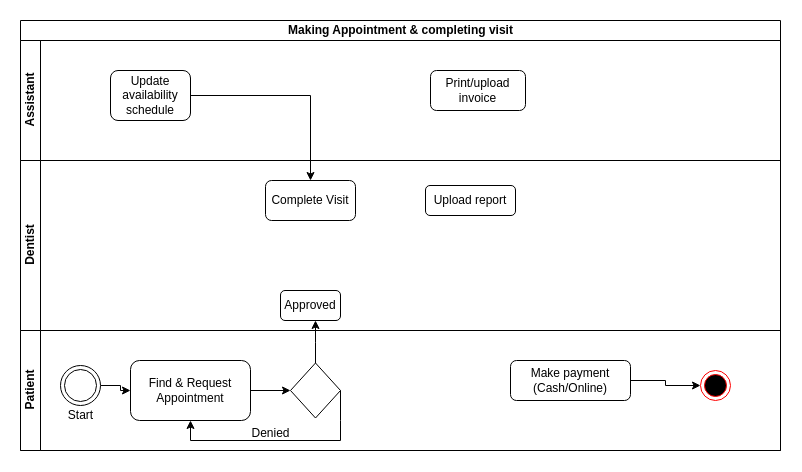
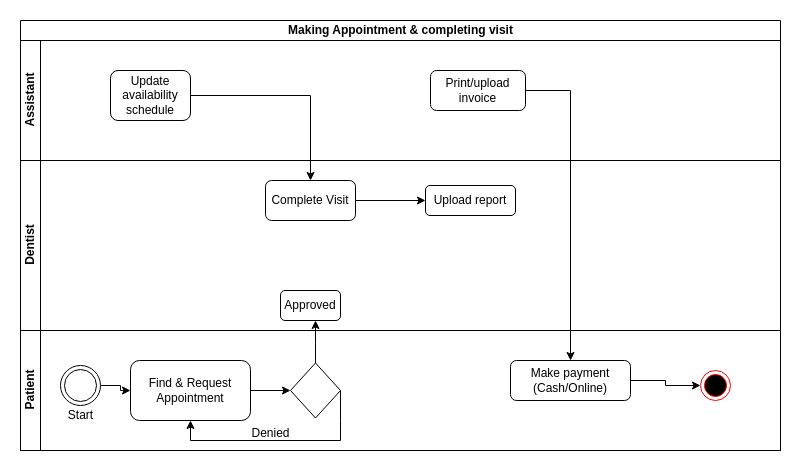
edge "Print/upload invoice" -> "Make payment (Cash/Online)": added
edge "Complete Visit" -> "Upload report": added
